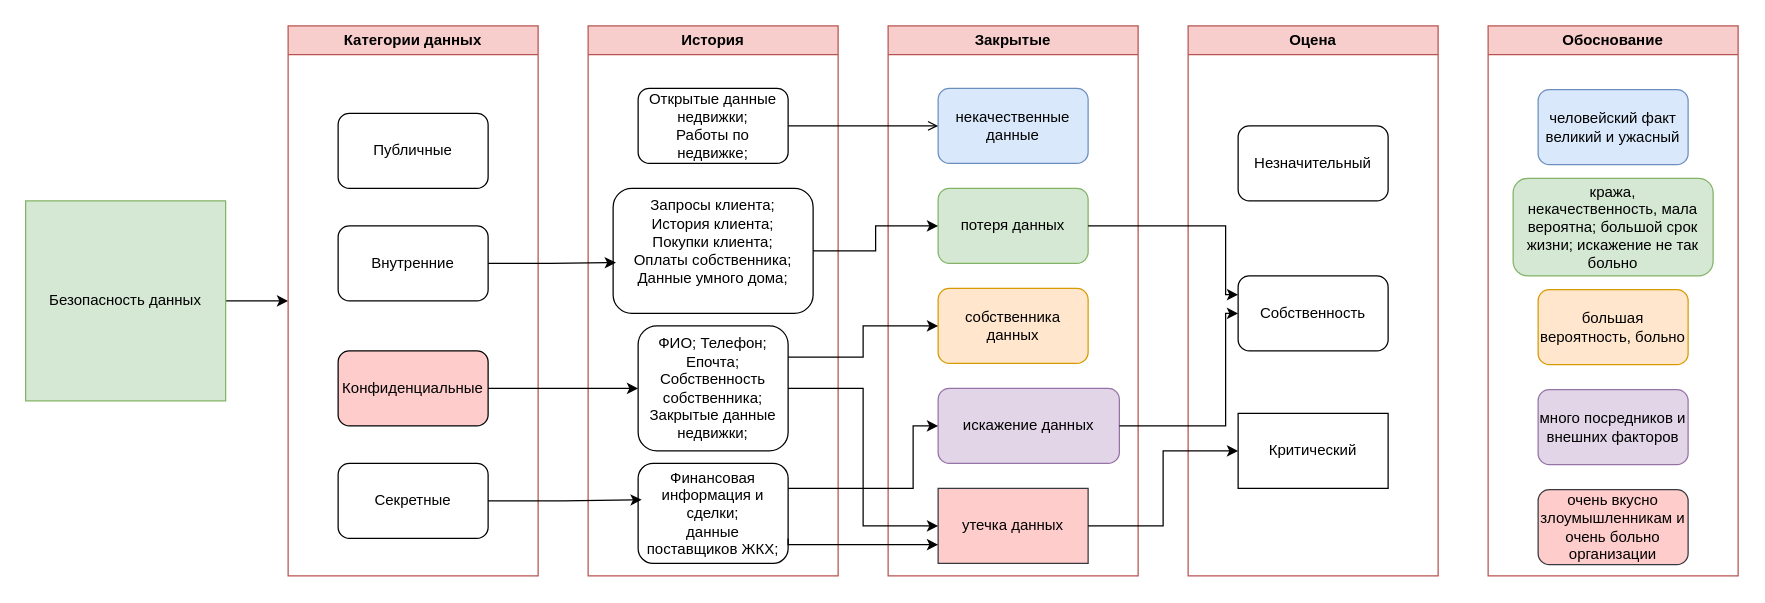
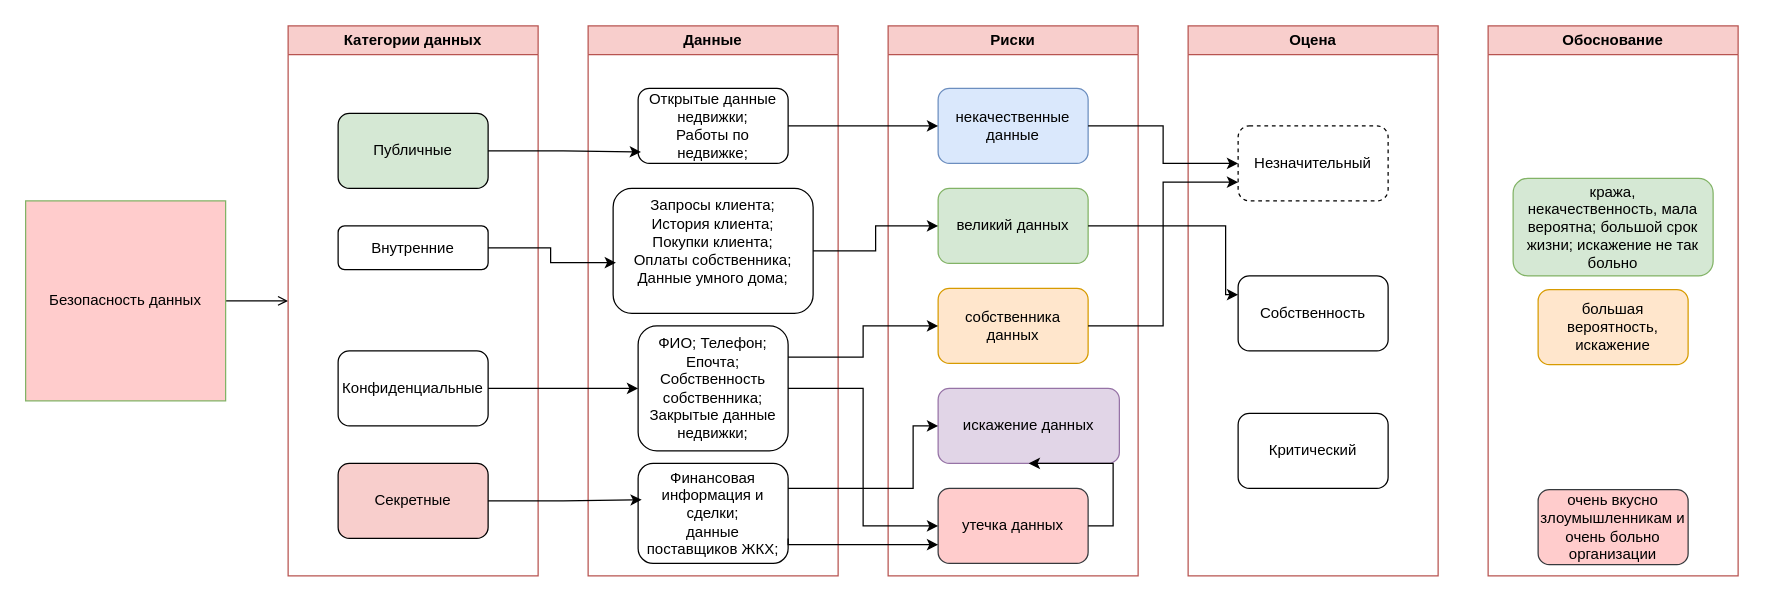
node "История": label "История" -> "Данные"
node "Закрытые": label "Закрытые" -> "Риски"
edge "Открытые данные недвижки; Работы по недвижке;" -> "некачественные данные": arrowhead open -> classic
node "человейский факт великий и ужасный": removed
edge "некачественные данные" -> "Незначительный": added
node "Публичные": fillcolor #ffffff -> #d5e8d4
edge "Публичные" -> "Открытые данные недвижки; Работы по недвижке;": added
node "Незначительный": style solid -> dashed
node "потеря данных": label "потеря данных" -> "великий данных"
edge "собственника данных" -> "Незначительный": added
node "Внутренние": size 150x75 -> 150x44
node "Безопасность данных": fillcolor #d5e8d4 -> #ffcccc
edge "Безопасность данных" -> "Категории данных": arrowhead classic -> open
node "большая вероятность, больно": label "большая вероятность, больно" -> "большая вероятность, искажение"
node "Конфиденциальные": fillcolor #ffcccc -> #ffffff
edge "искажение данных" -> "Собственность": removed
node "много посредников и внешних факторов": removed
node "Критический": shape rectangle -> rounded rectangle
edge "утечка данных" -> "Критический": now "утечка данных" -> "искажение данных"
node "Секретные": fillcolor #ffffff -> #f8cecc
node "утечка данных": shape rectangle -> rounded rectangle
